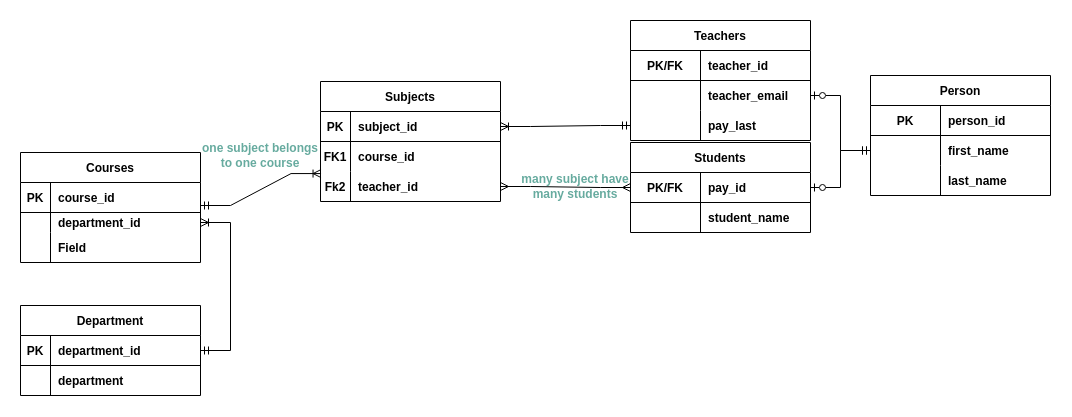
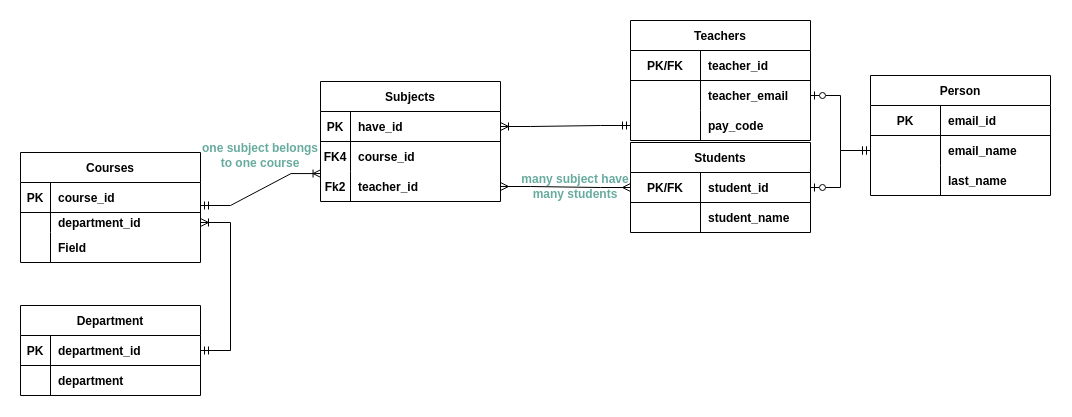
node "person_id": label "person_id" -> "email_id"
node "pay_last": label "pay_last" -> "pay_code"
node "subject_id": label "subject_id" -> "have_id"
node "first_name": label "first_name" -> "email_name"
node "FK1": label "FK1" -> "FK4"
node "pay_id": label "pay_id" -> "student_id"
